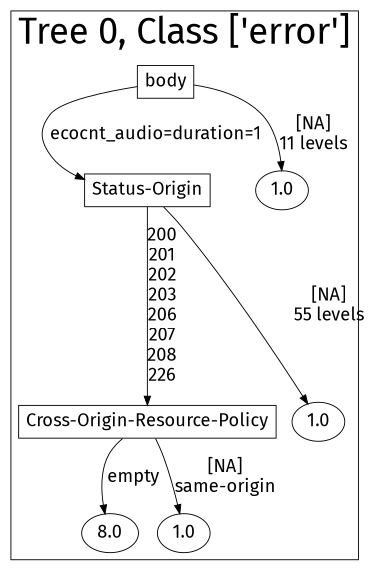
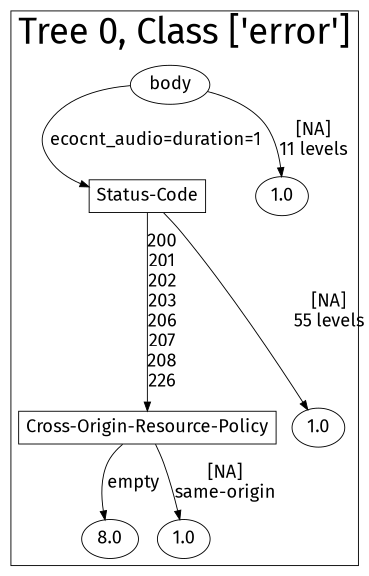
node "body": shape box -> ellipse
node "Status-Origin": label "Status-Origin" -> "Status-Code"
